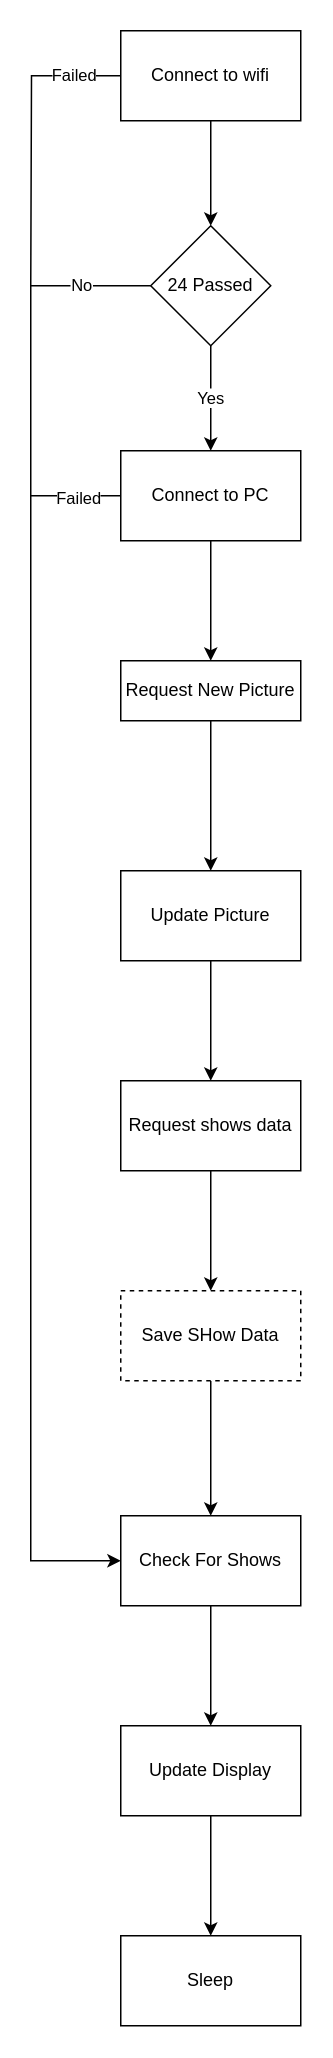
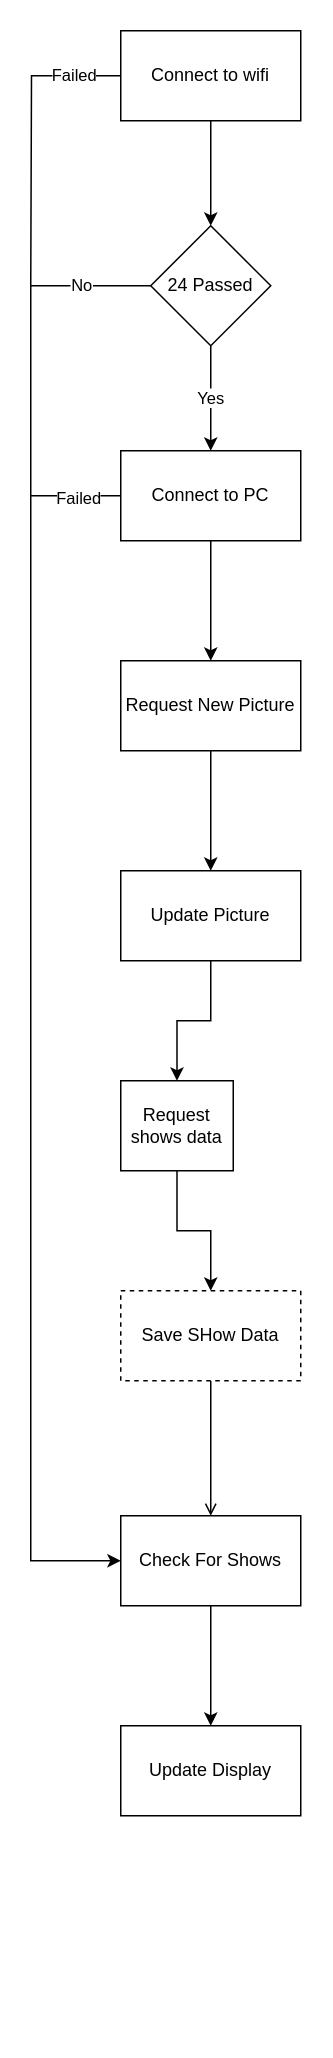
node "Request New Picture": size 180x60 -> 180x90
node "Request shows data": size 180x90 -> 113x90
edge "Save SHow Data" -> "Check For Shows": arrowhead classic -> open
edge "Update Display" -> "Sleep": removed
node "Sleep": removed
